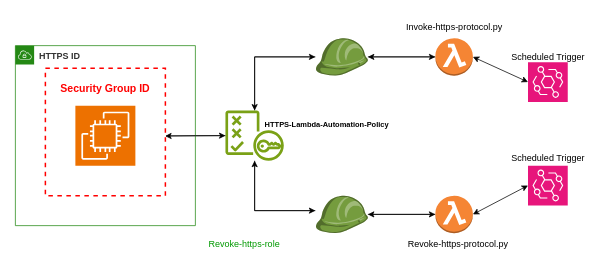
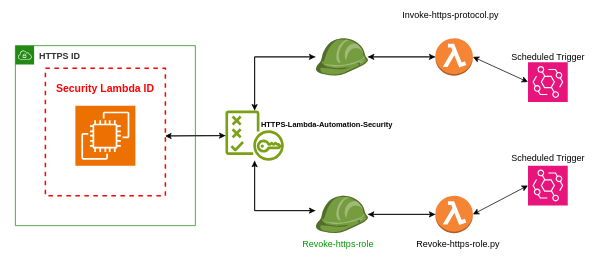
node "Invoke-https-protocol.py": moved (454, 27) -> (450, 15)
node "Security Group ID": label "Security Group ID" -> "Security Lambda ID"
node "HTTPS-Lambda-Automation-Policy": label "HTTPS-Lambda-Automation-Policy" -> "HTTPS-Lambda-Automation-Security"
node "Revoke-https-role": moved (244, 244) -> (338, 244)
node "Revoke-https-protocol.py": label "Revoke-https-protocol.py" -> "Revoke-https-role.py"
